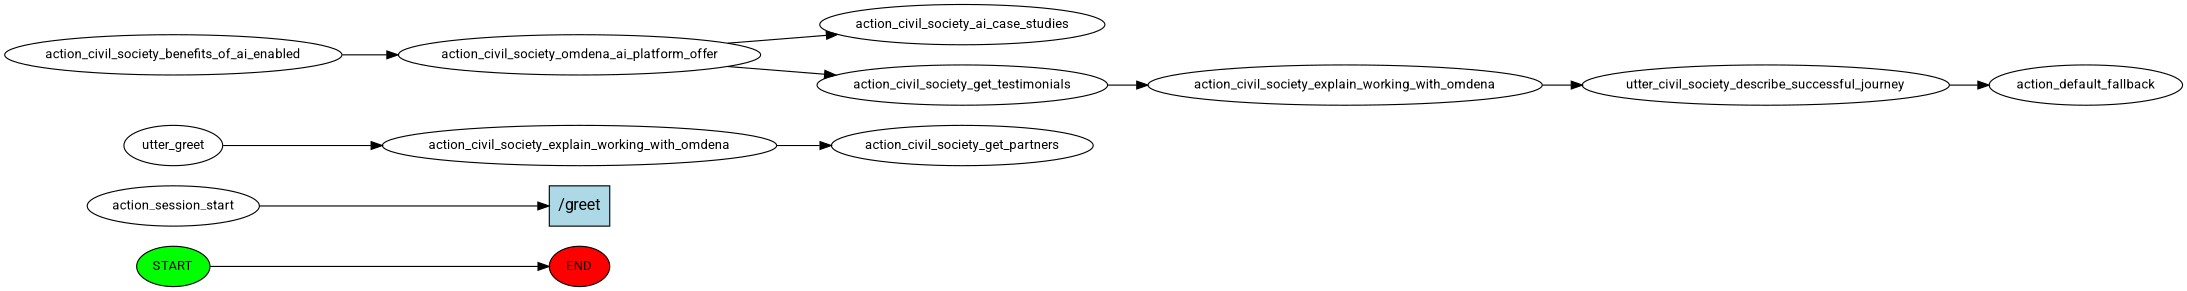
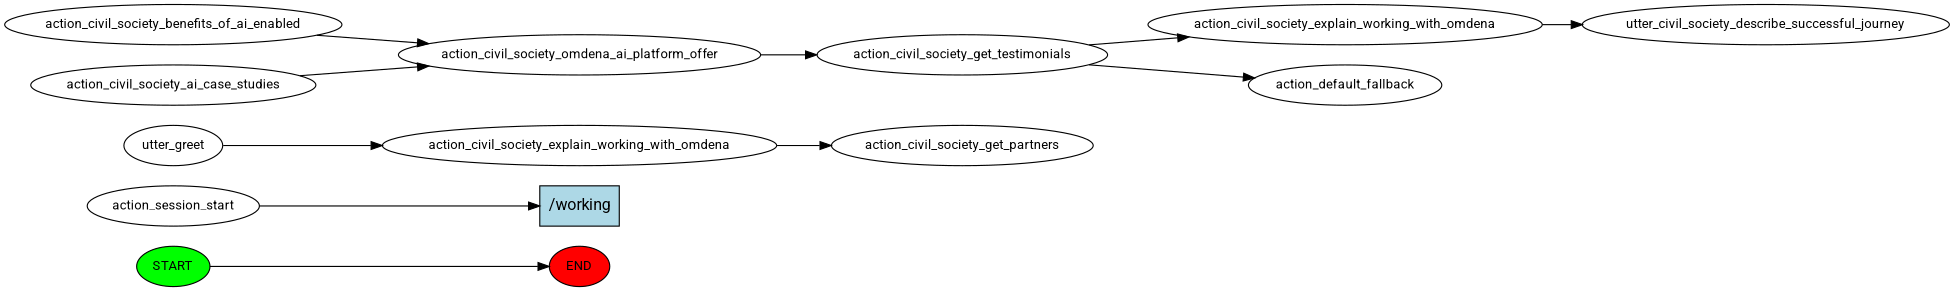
edge "action_civil_society_omdena_ai_platform_offer" -> "action_civil_society_ai_case_studies": reversed
edge "utter_civil_society_describe_successful_journey" -> "action_default_fallback": now "action_civil_society_get_testimonials" -> "action_default_fallback"
node "/greet": label "/greet" -> "/working"
